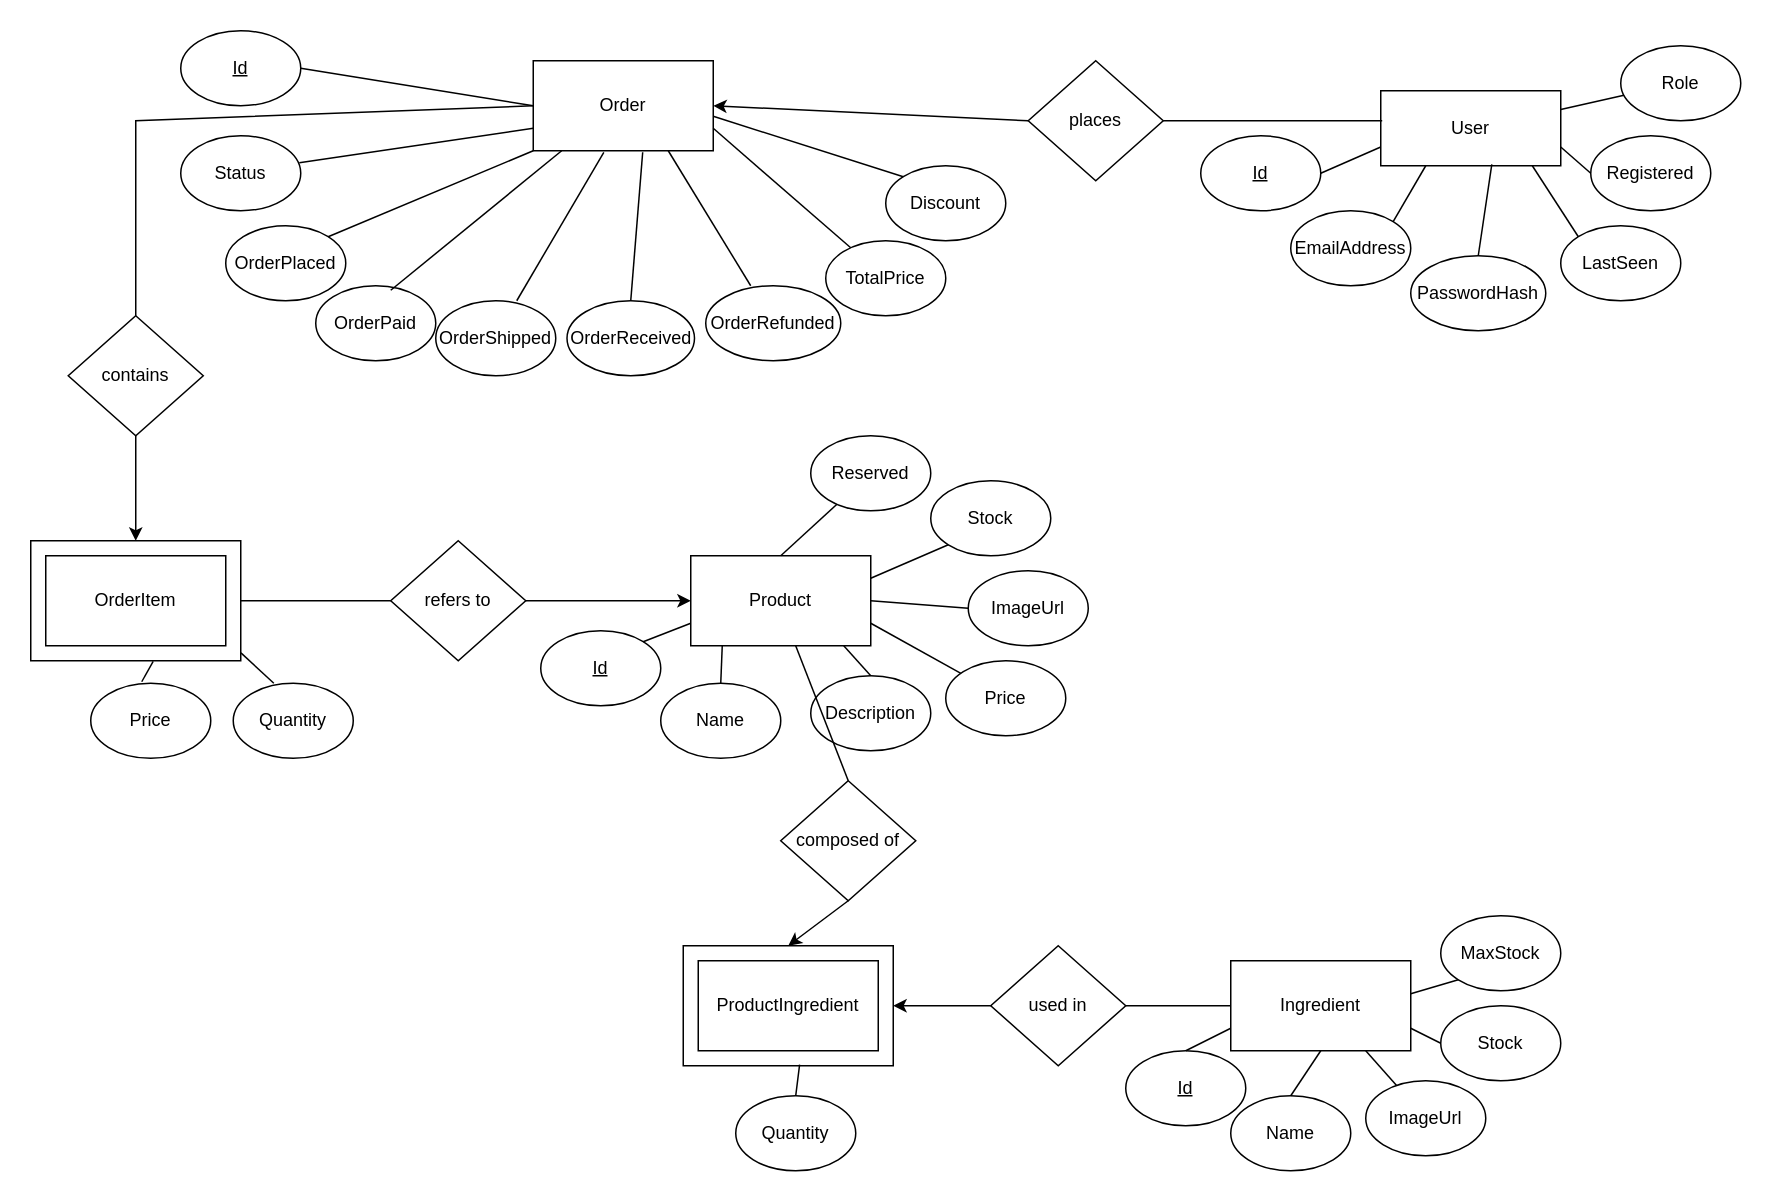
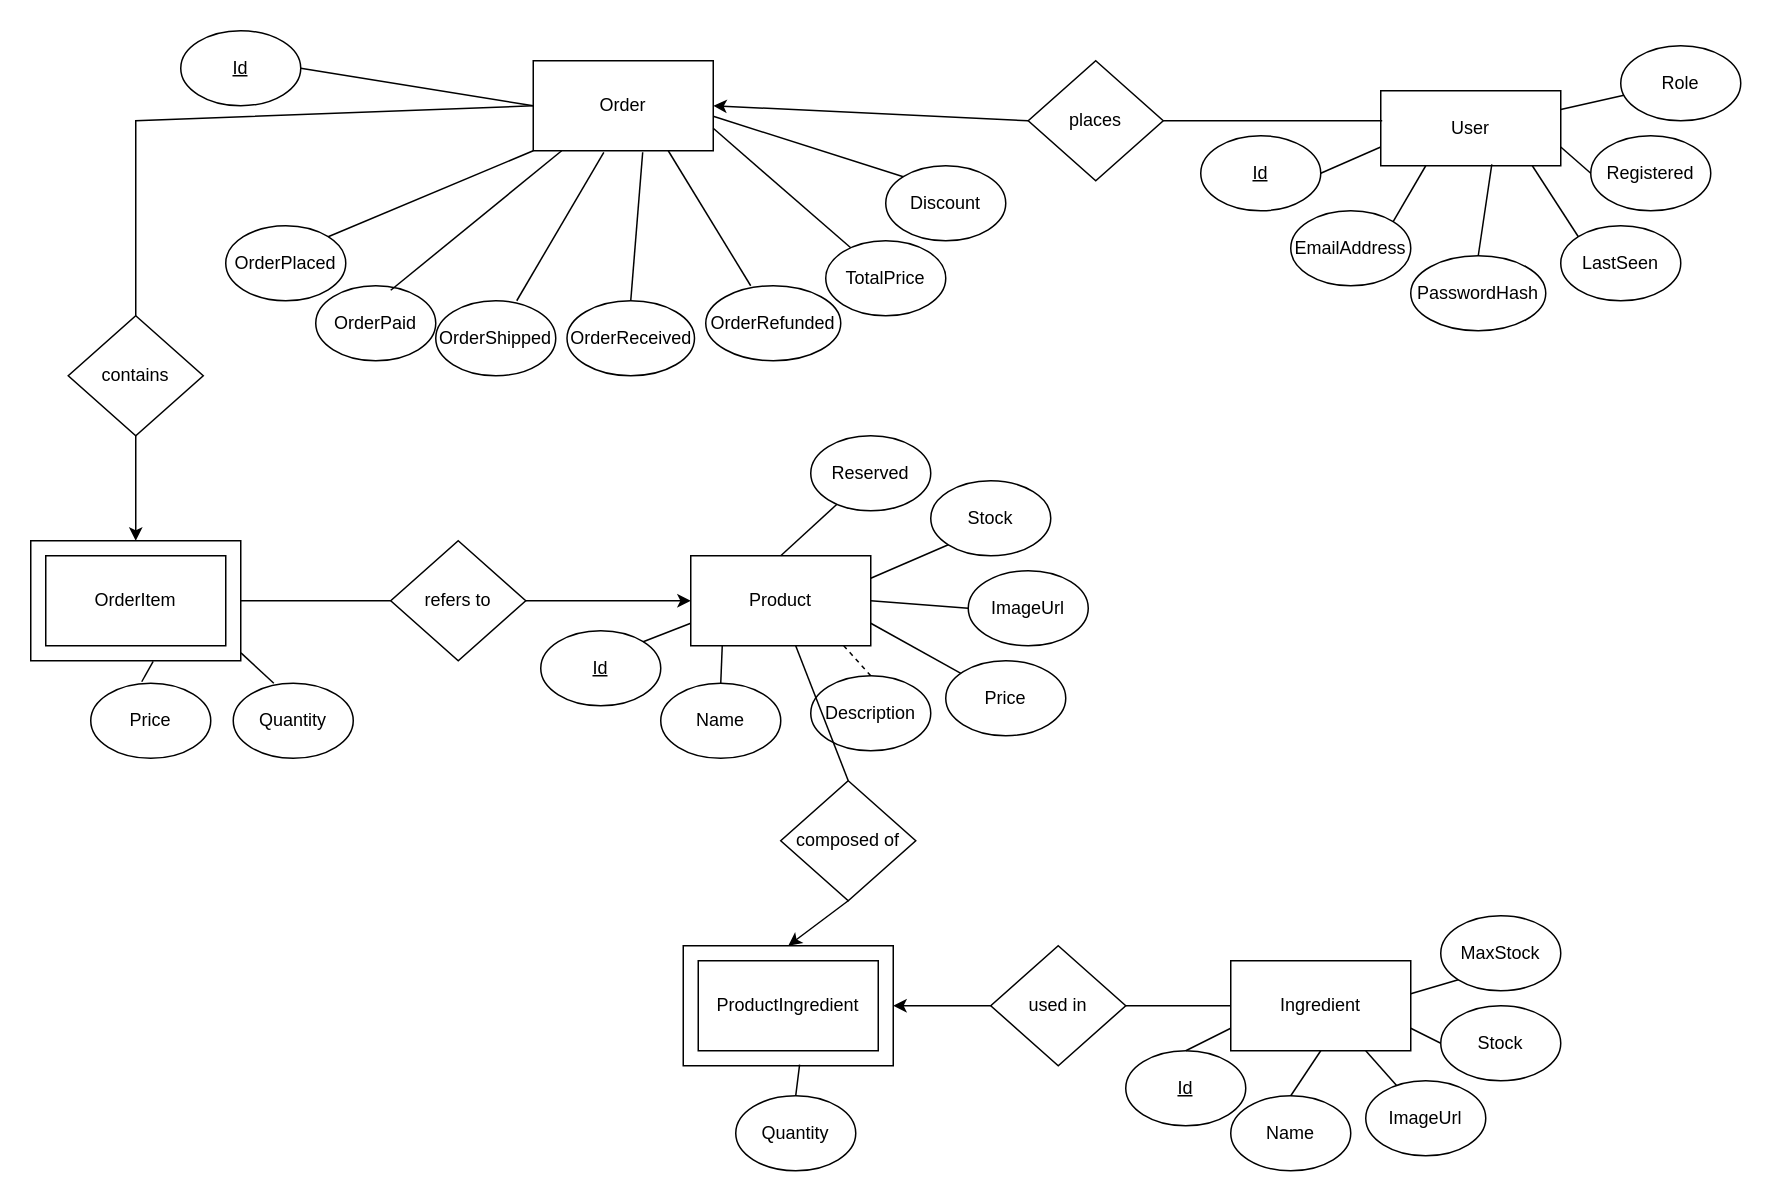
edge "Order" -- "Status": removed
node "Status": removed
edge "Product" -- "Description": style solid -> dashed
